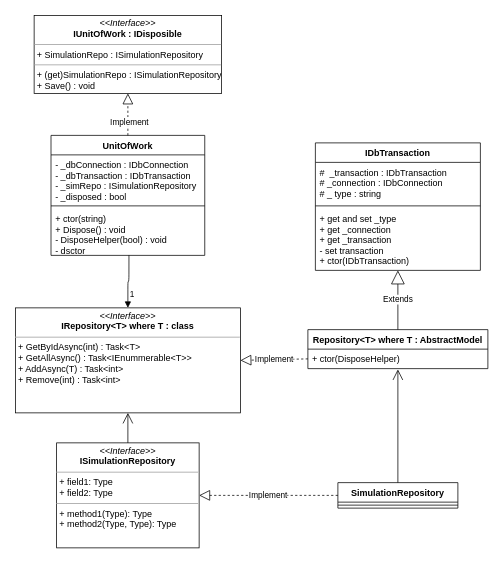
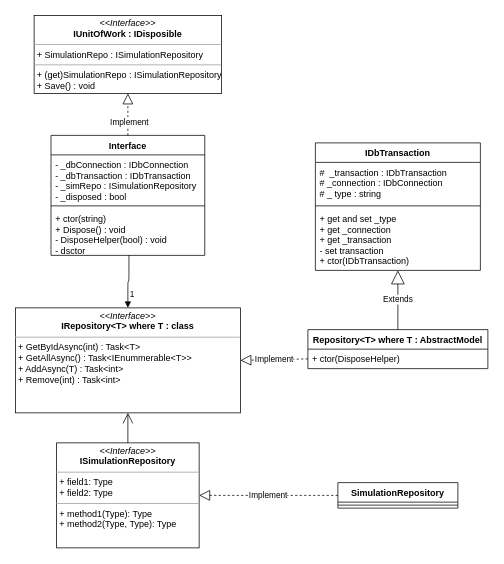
node "UnitOfWork": label "UnitOfWork" -> "Interface"
edge "SimulationRepository" -> "+ ctor(DisposeHelper)": removed
